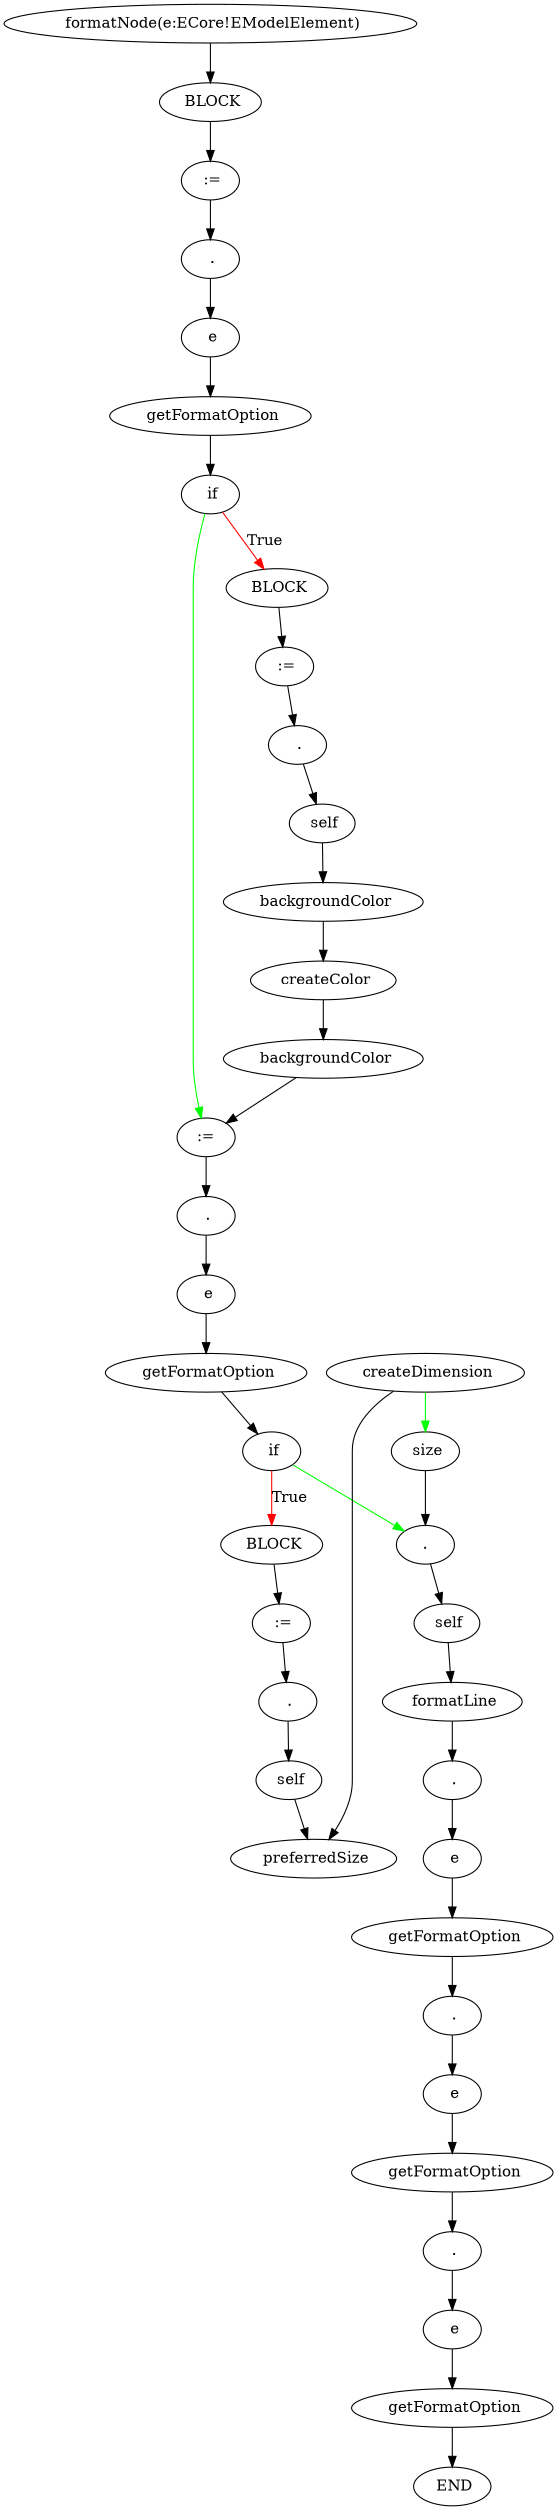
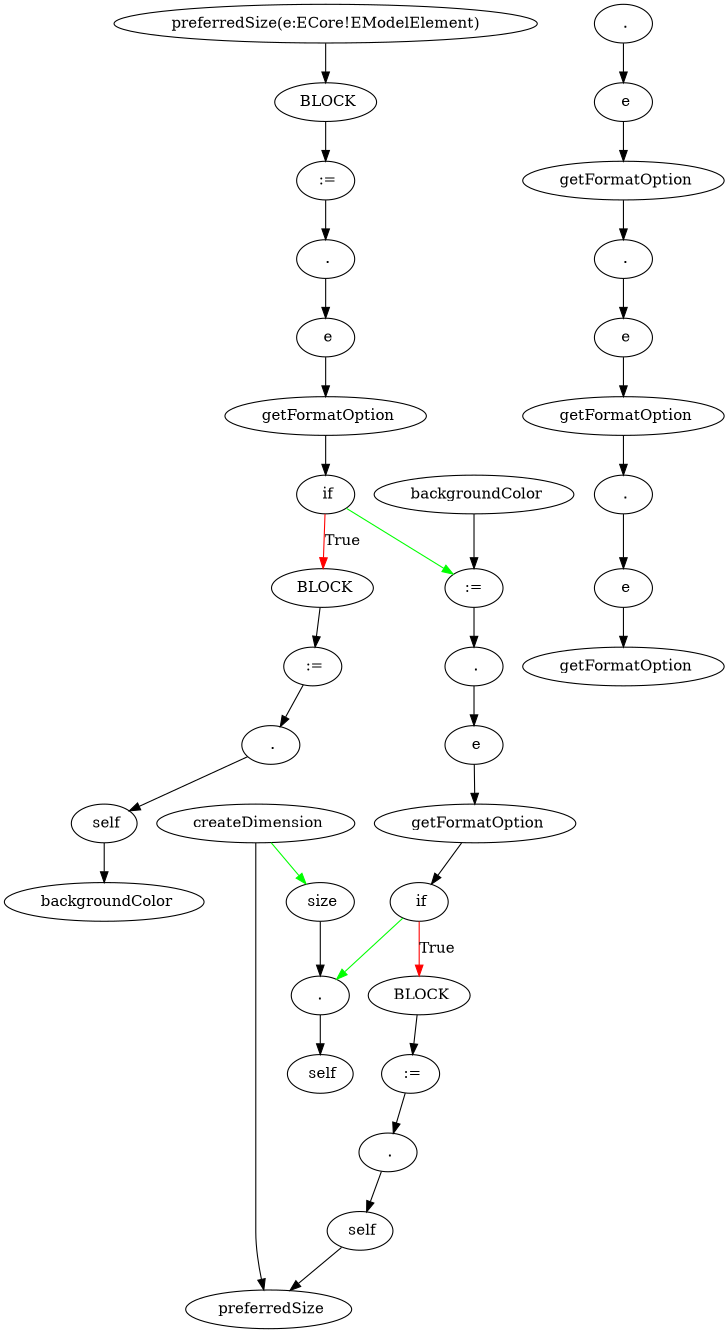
node "formatNode(e:ECore!EModelElement)": label "formatNode(e:ECore!EModelElement)" -> "preferredSize(e:ECore!EModelElement)"
node "createColor": removed
node "formatLine": removed
node "END": removed
